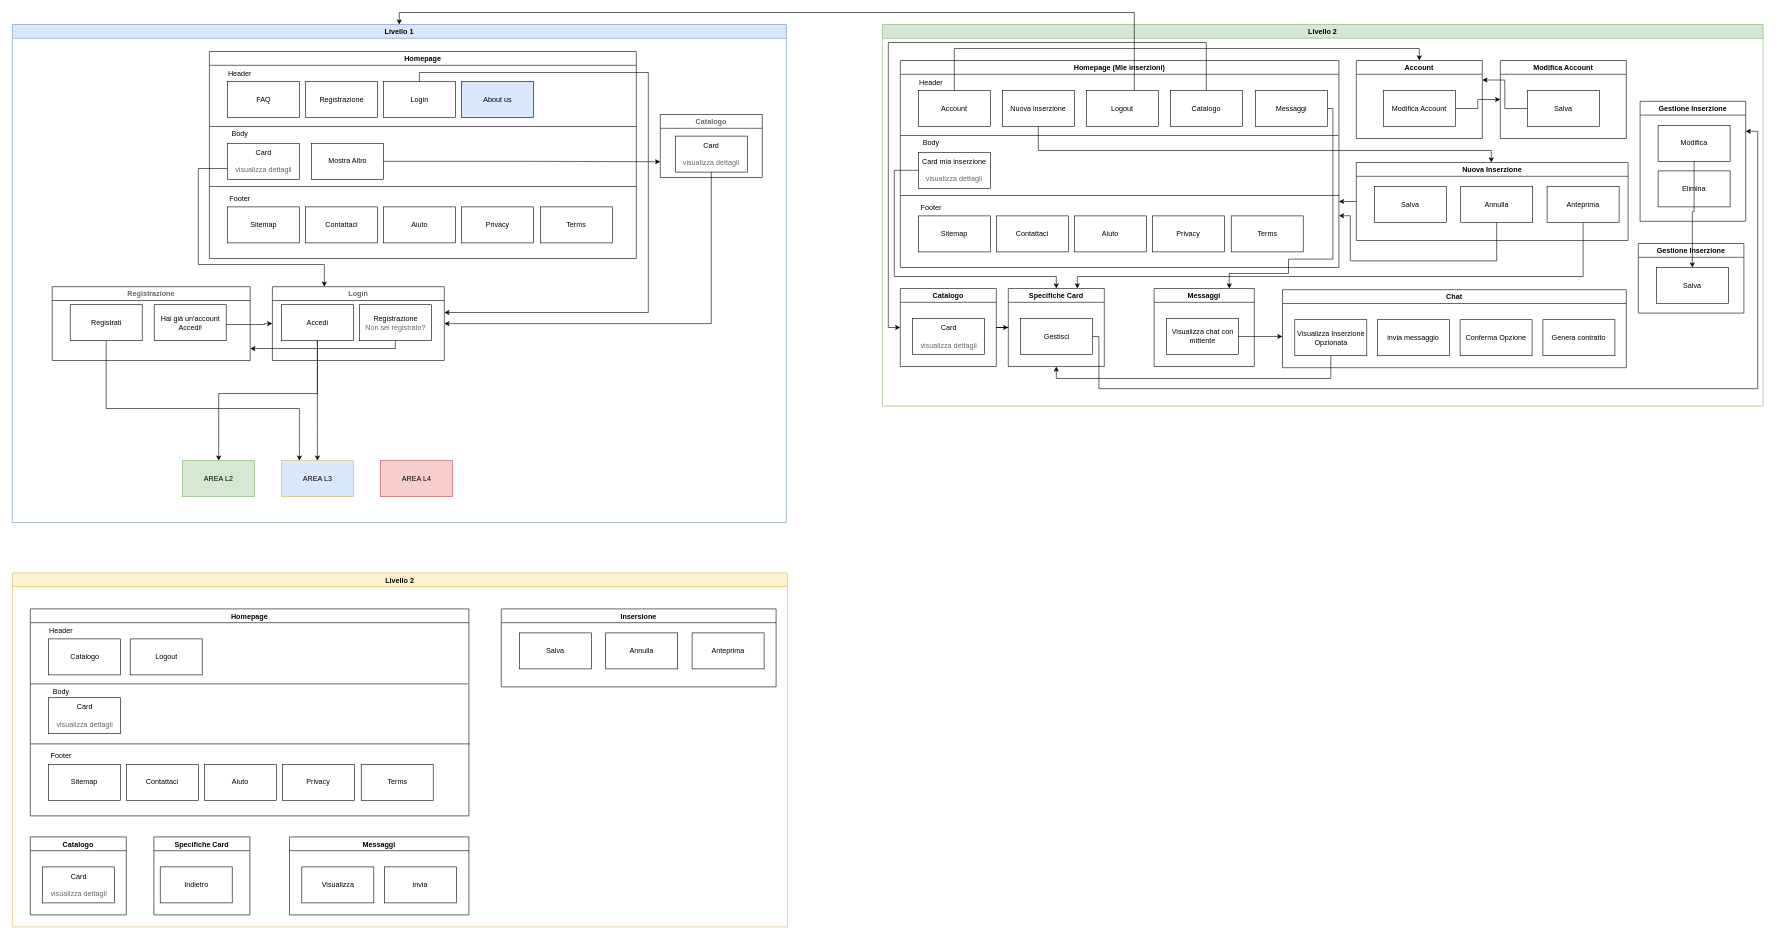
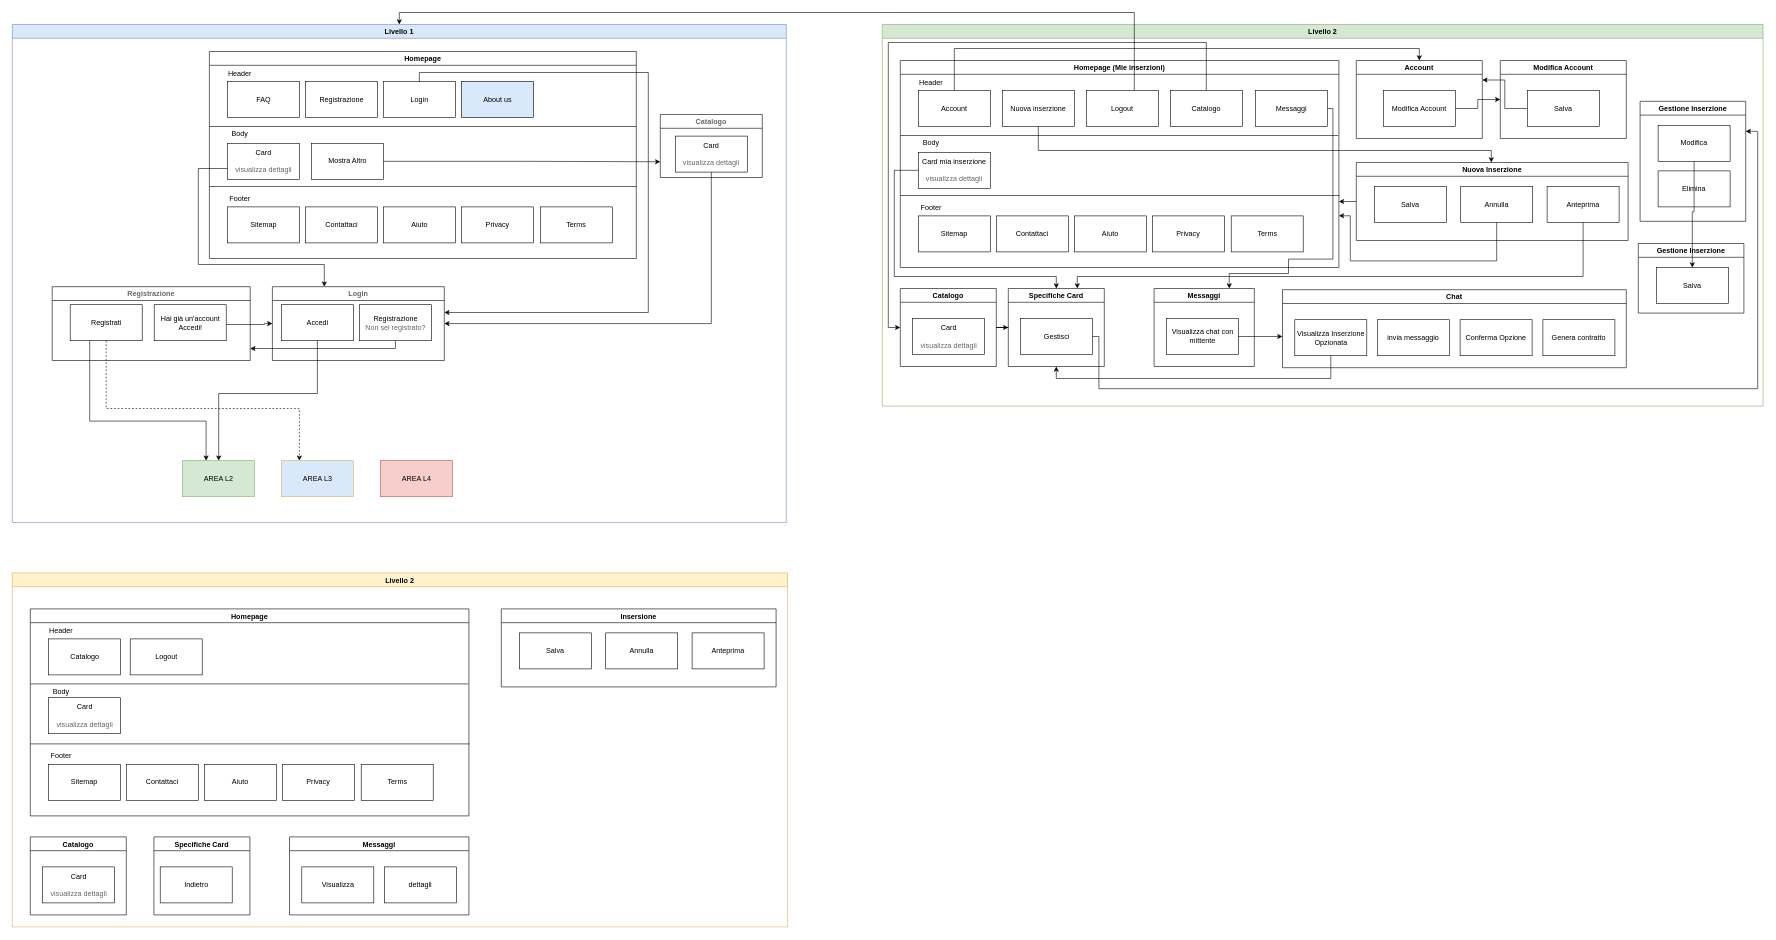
edge "Registrati" -> "AREA L3": style solid -> dashed
edge "Registrati" -> "AREA L2": added
edge "Accedi" -> "AREA L3": removed
node "invia": label "invia" -> "dettagli"
